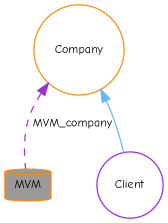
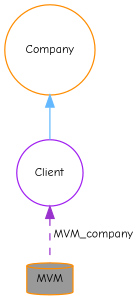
edge "MVM" -> "Company": now "MVM" -> "Client"
